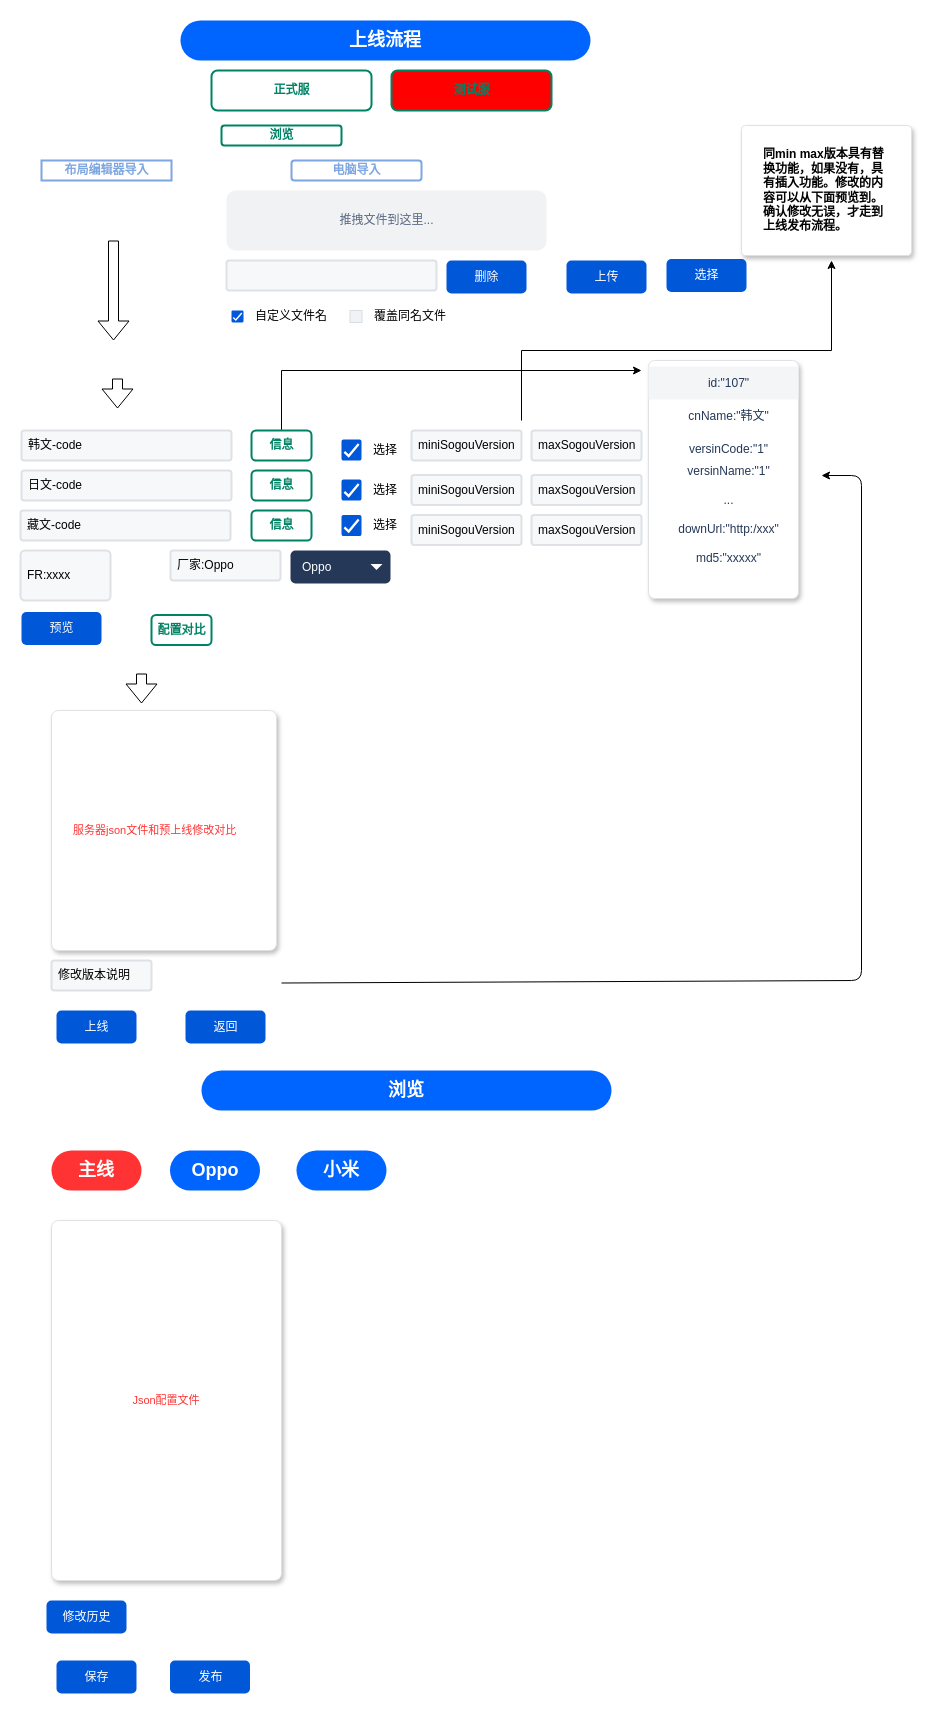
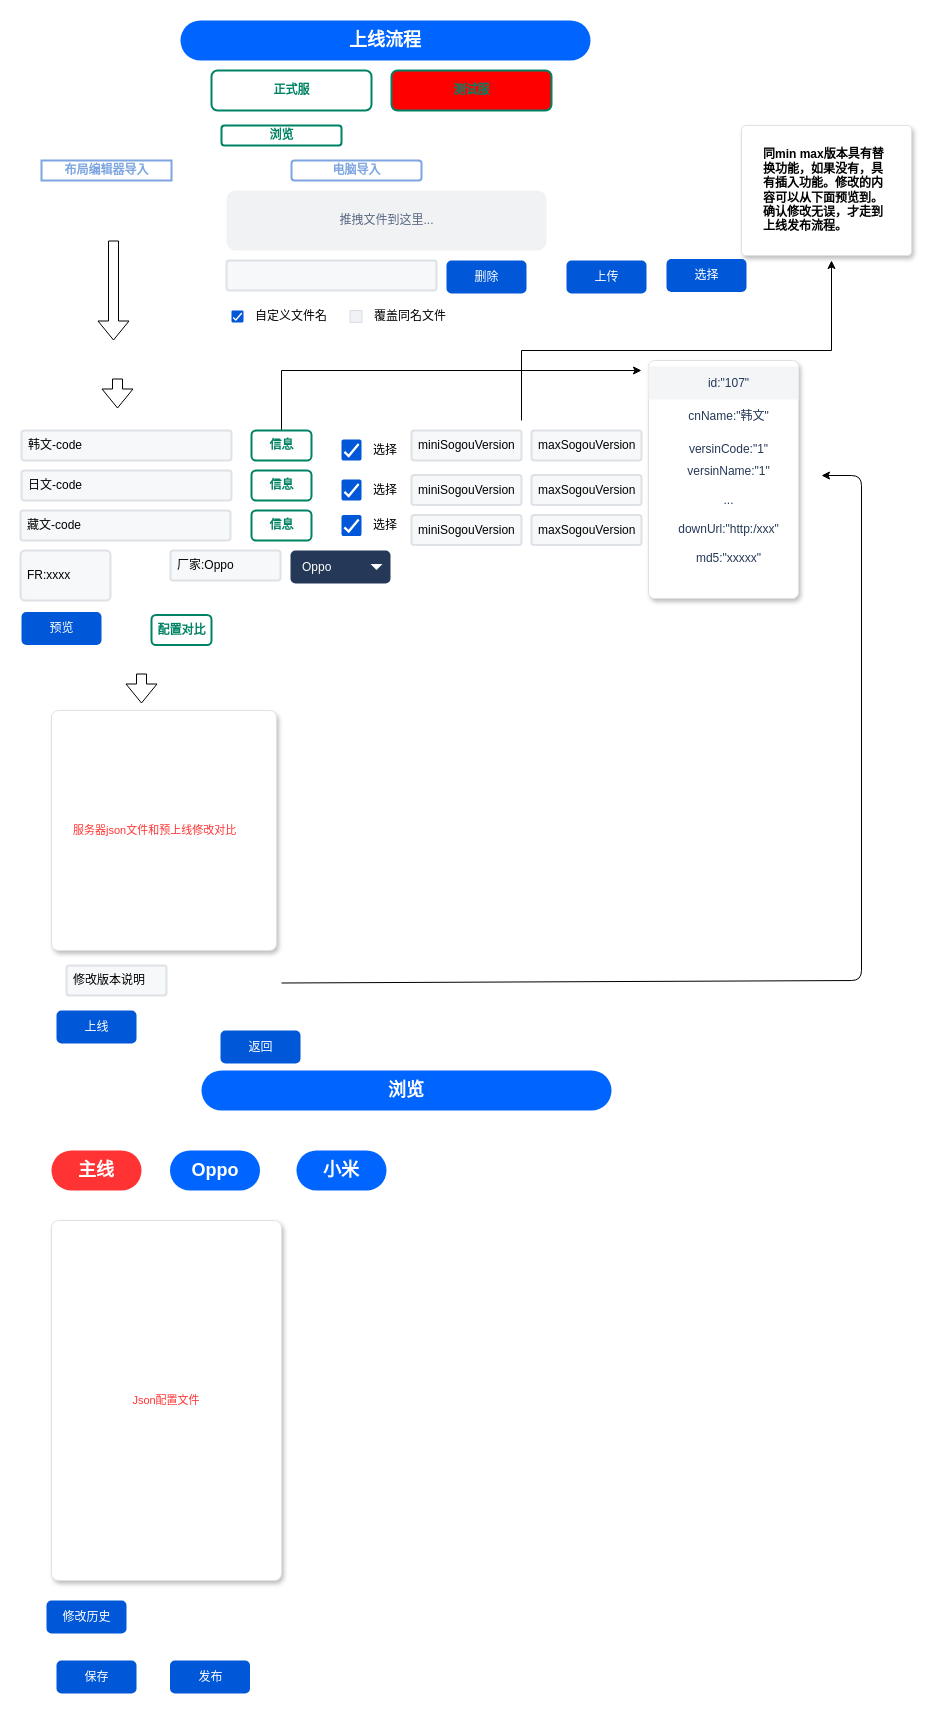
node "修改版本说明": moved (102, 976) -> (117, 981)
node "返回": moved (226, 1027) -> (261, 1047)
